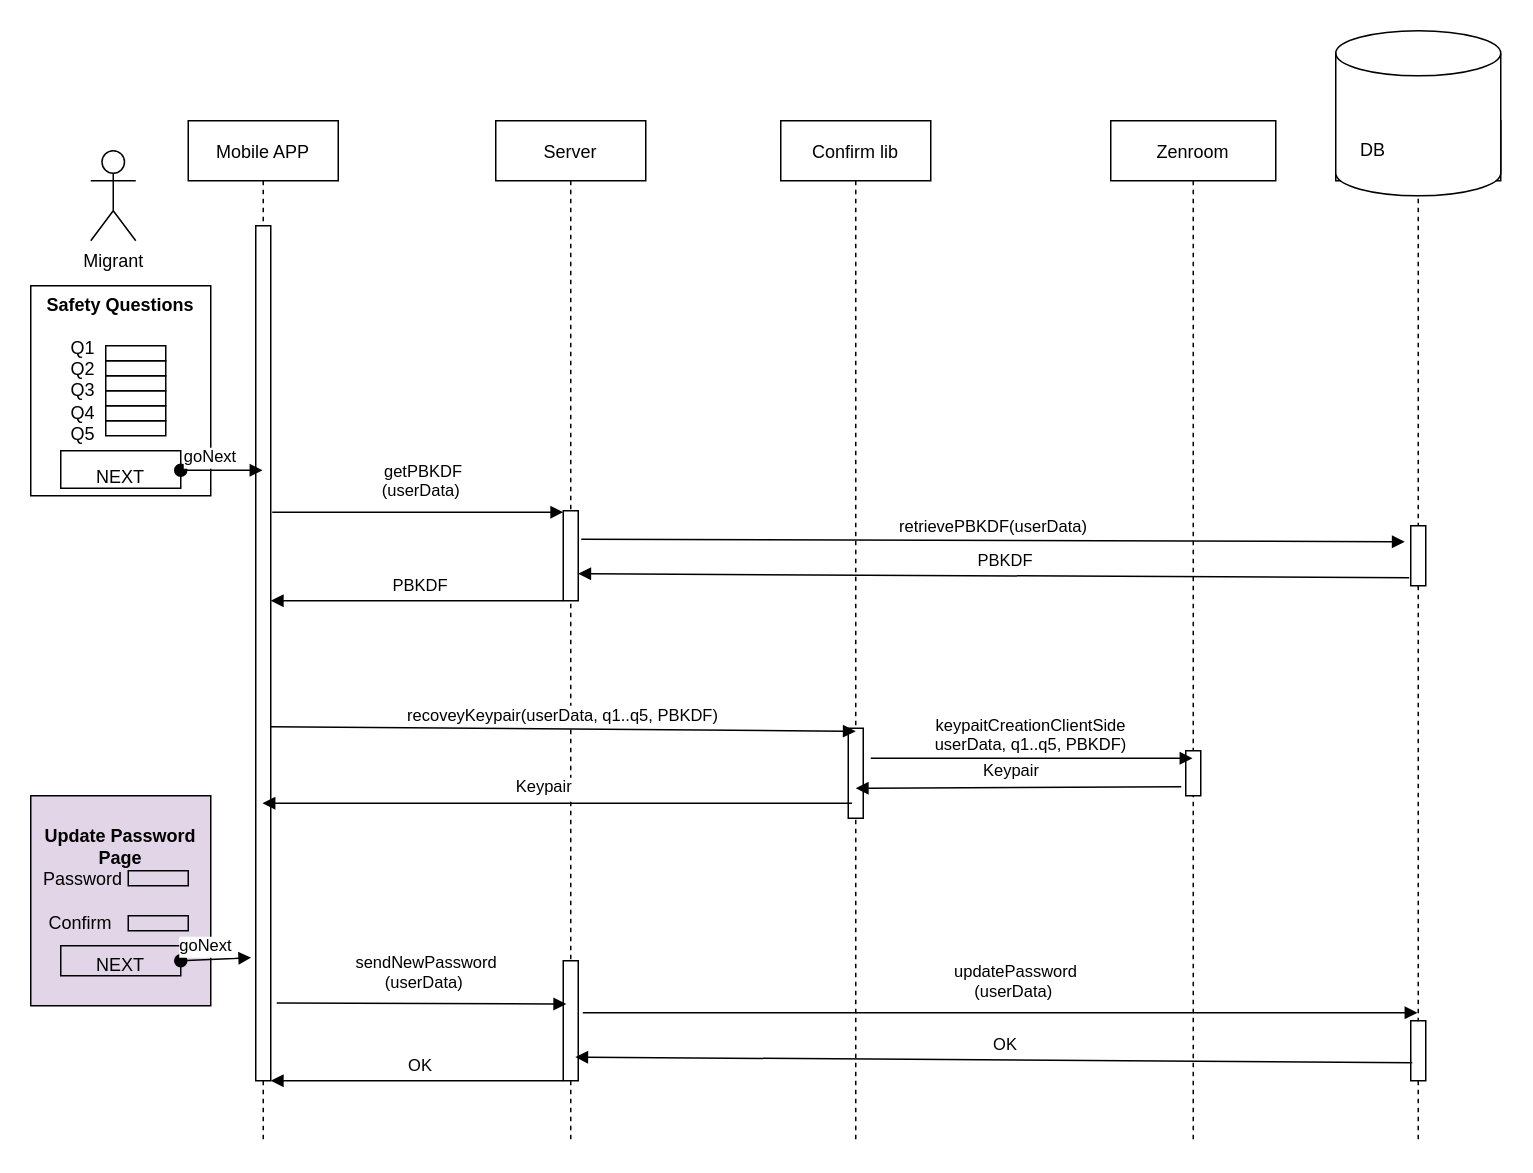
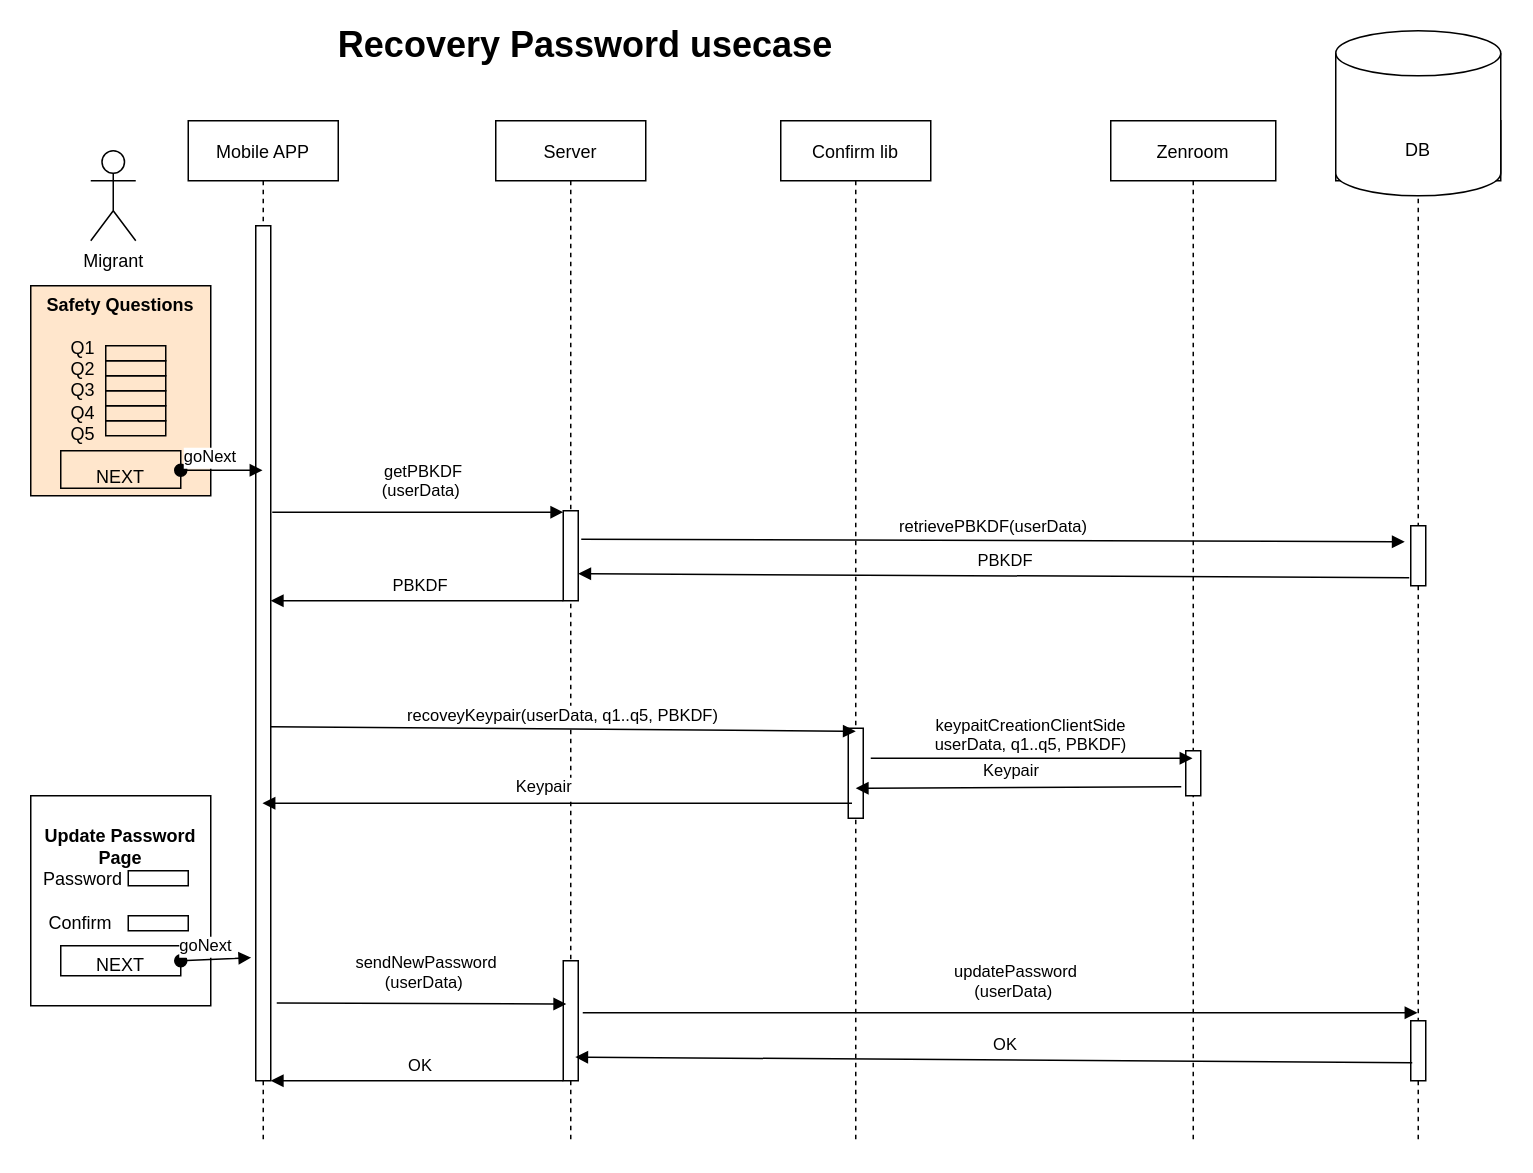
node "Recovery Password usecase": added
node "DB": moved (1373, 151) -> (1418, 151)
node "Safety Questions Q1 Q2 Q3 Q4 Q5 NEXT": fillcolor #ffffff -> #ffe6cc
node "Update Password Page Password Confirm NEXT": fillcolor #e1d5e7 -> #ffffff
